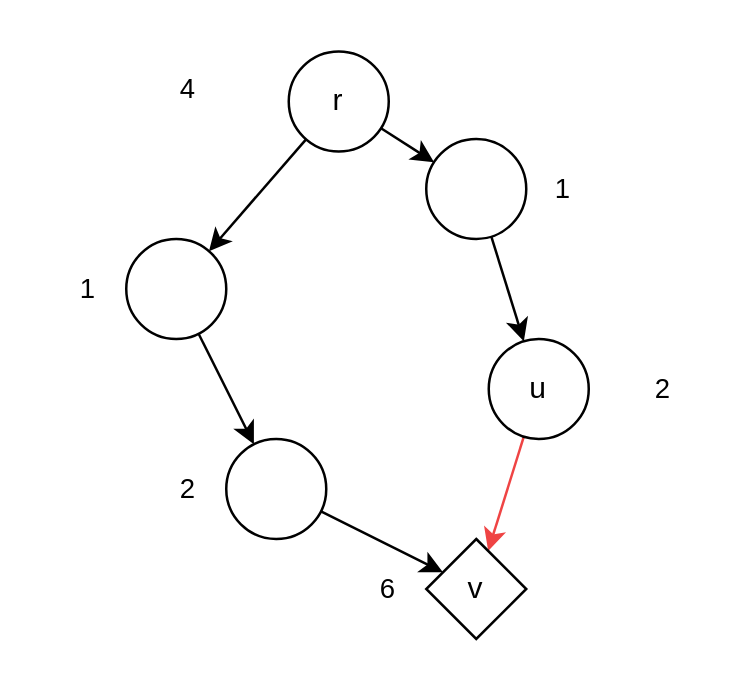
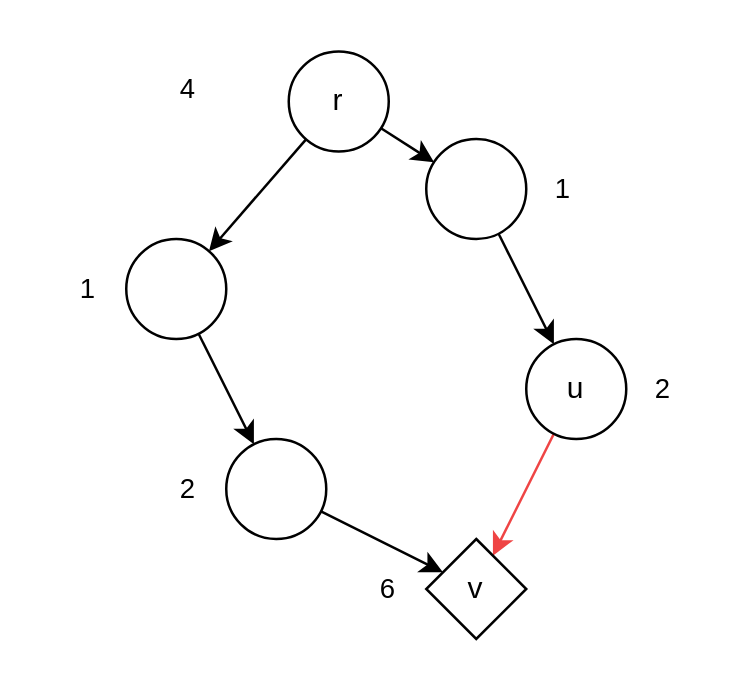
node "u": moved (539, 389) -> (576, 389)
